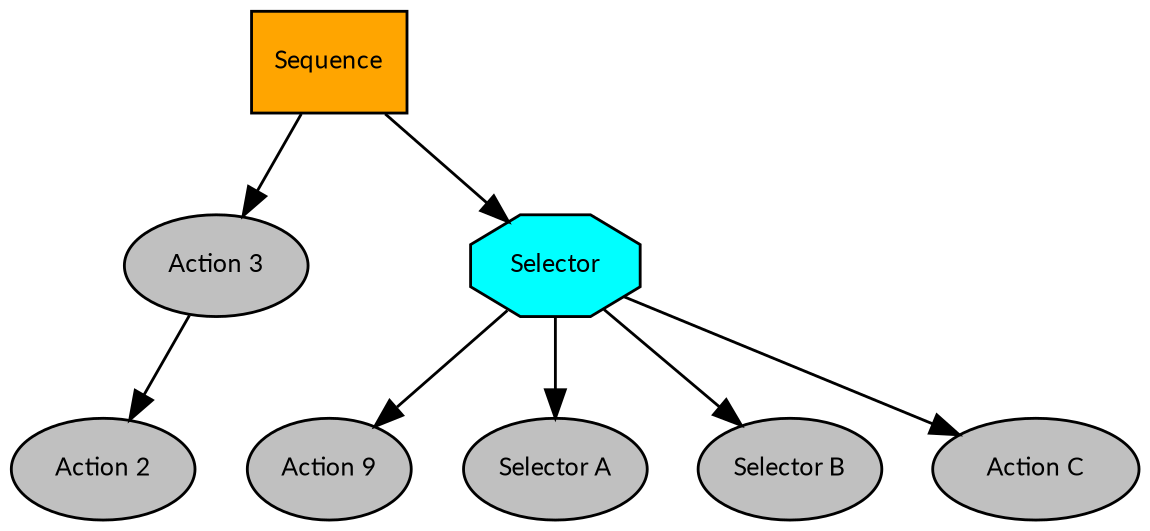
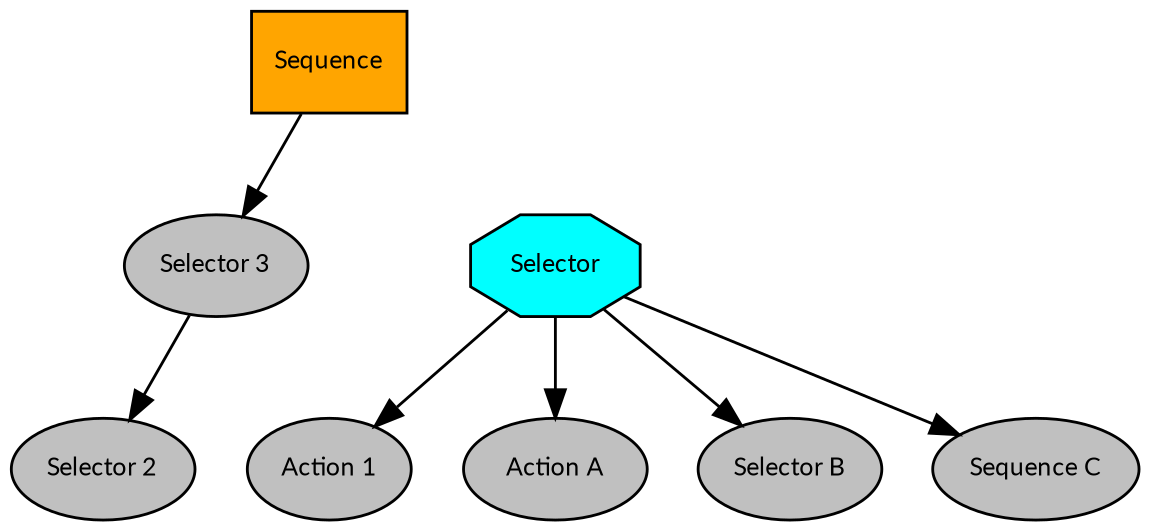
edge "Sequence" -> "Selector": removed
node "Action 3": label "Action 3" -> "Selector 3"
node "Action 2": label "Action 2" -> "Selector 2"
node "Action 9": label "Action 9" -> "Action 1"
node "Selector A": label "Selector A" -> "Action A"
node "Action C": label "Action C" -> "Sequence C"
